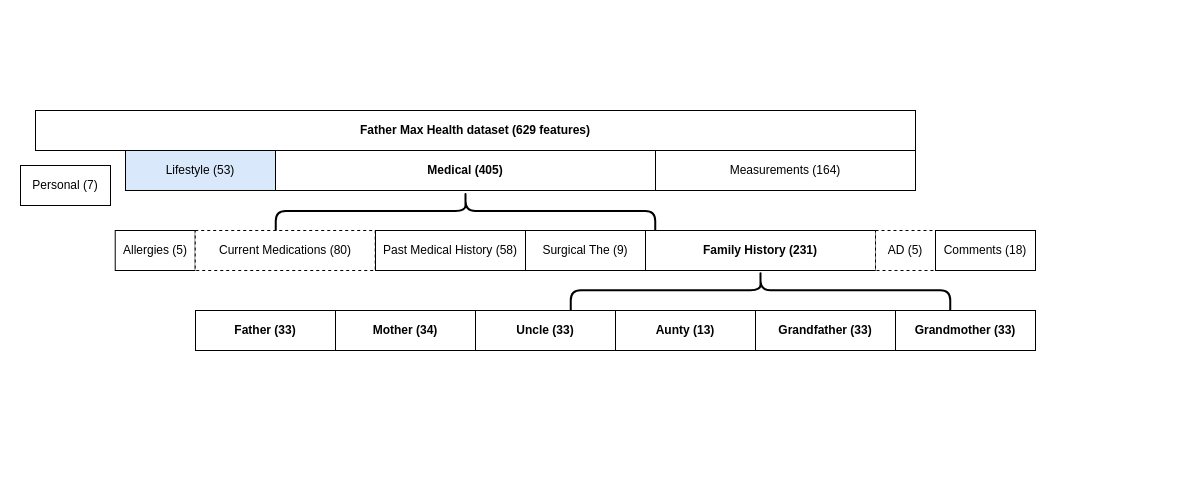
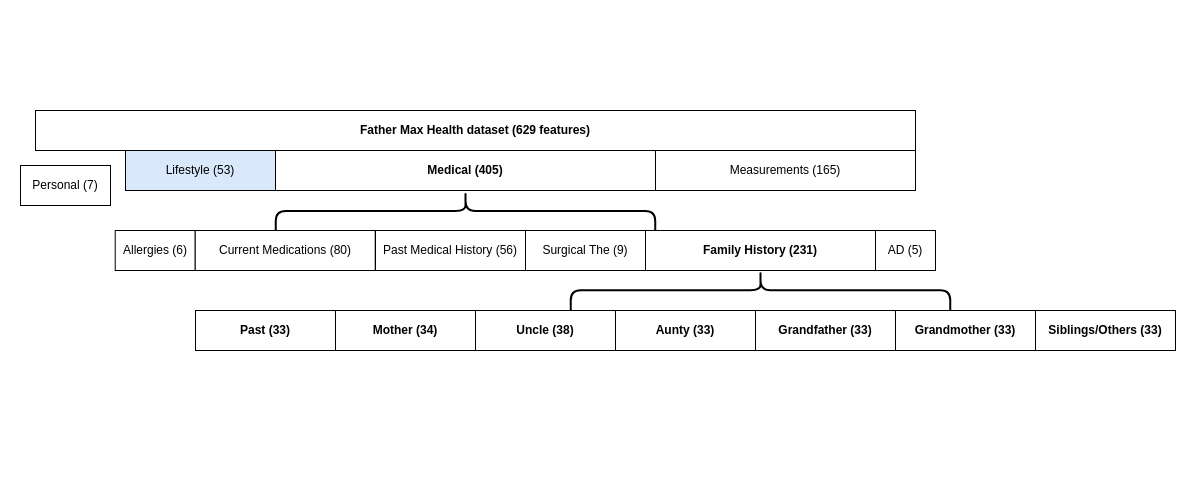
node "Measurements (164)": label "Measurements (164)" -> "Measurements (165)"
node "Allergies (5)": label "Allergies (5)" -> "Allergies (6)"
node "Current Medications (80)": style dashed -> solid
node "Past Medical History (58)": label "Past Medical History (58)" -> "Past Medical History (56)"
node "AD (5)": style dashed -> solid
node "Comments (18)": removed
node "Father (33)": label "Father (33)" -> "Past (33)"
node "Uncle (33)": label "Uncle (33)" -> "Uncle (38)"
node "Aunty (13)": label "Aunty (13)" -> "Aunty (33)"
node "Siblings/Others (33)": added
